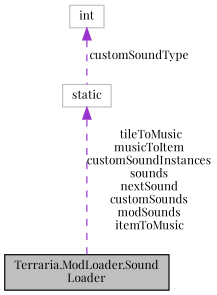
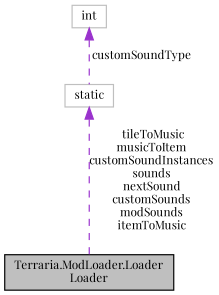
node "Terraria.ModLoader.Sound Loader": label "Terraria.ModLoader.Sound Loader" -> "Terraria.ModLoader.Loader Loader"
